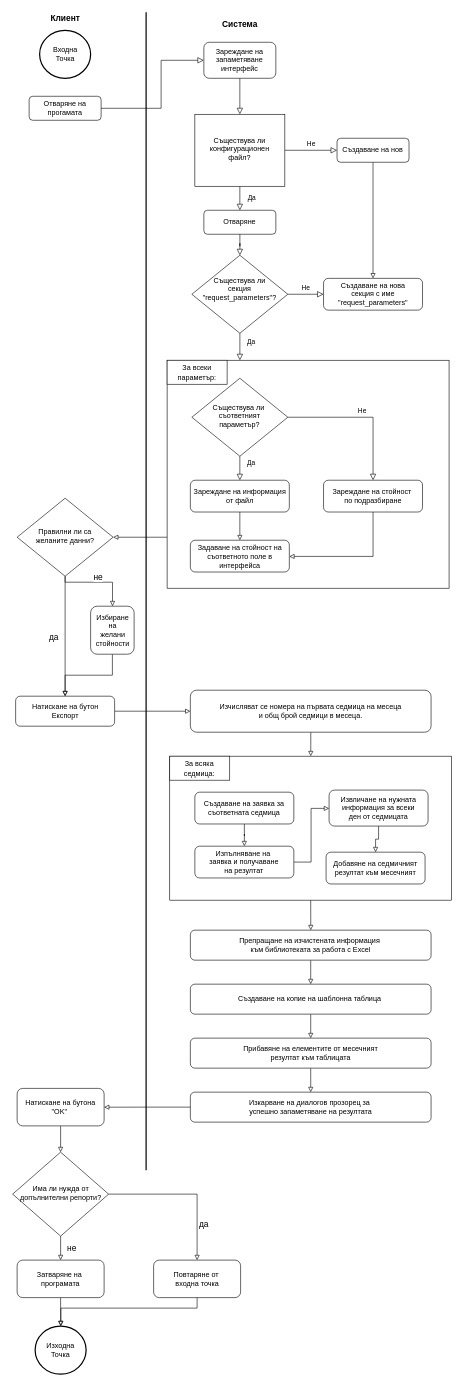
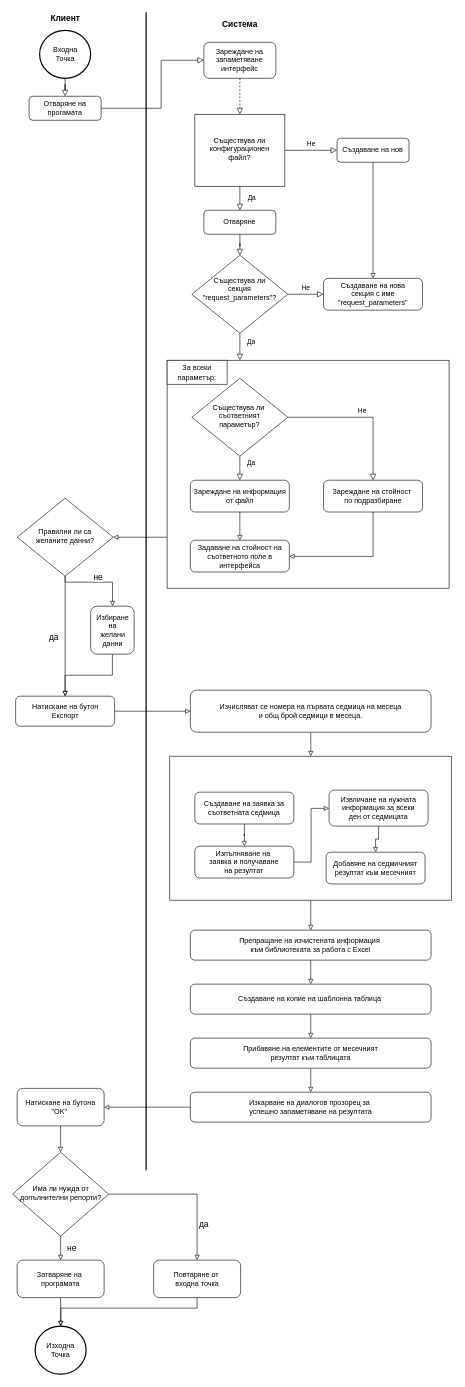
edge "Входна Точка" -> "Отваряне на прогамата": added
edge "Зареждане на запаметяване интерфейс" -> "Съществува ли конфигурационен файл?": style solid -> dashed
node "Избиране на желани стойности": label "Избиране на желани стойности" -> "Избиране на желани данни"
node "За всяка седмица:": removed
